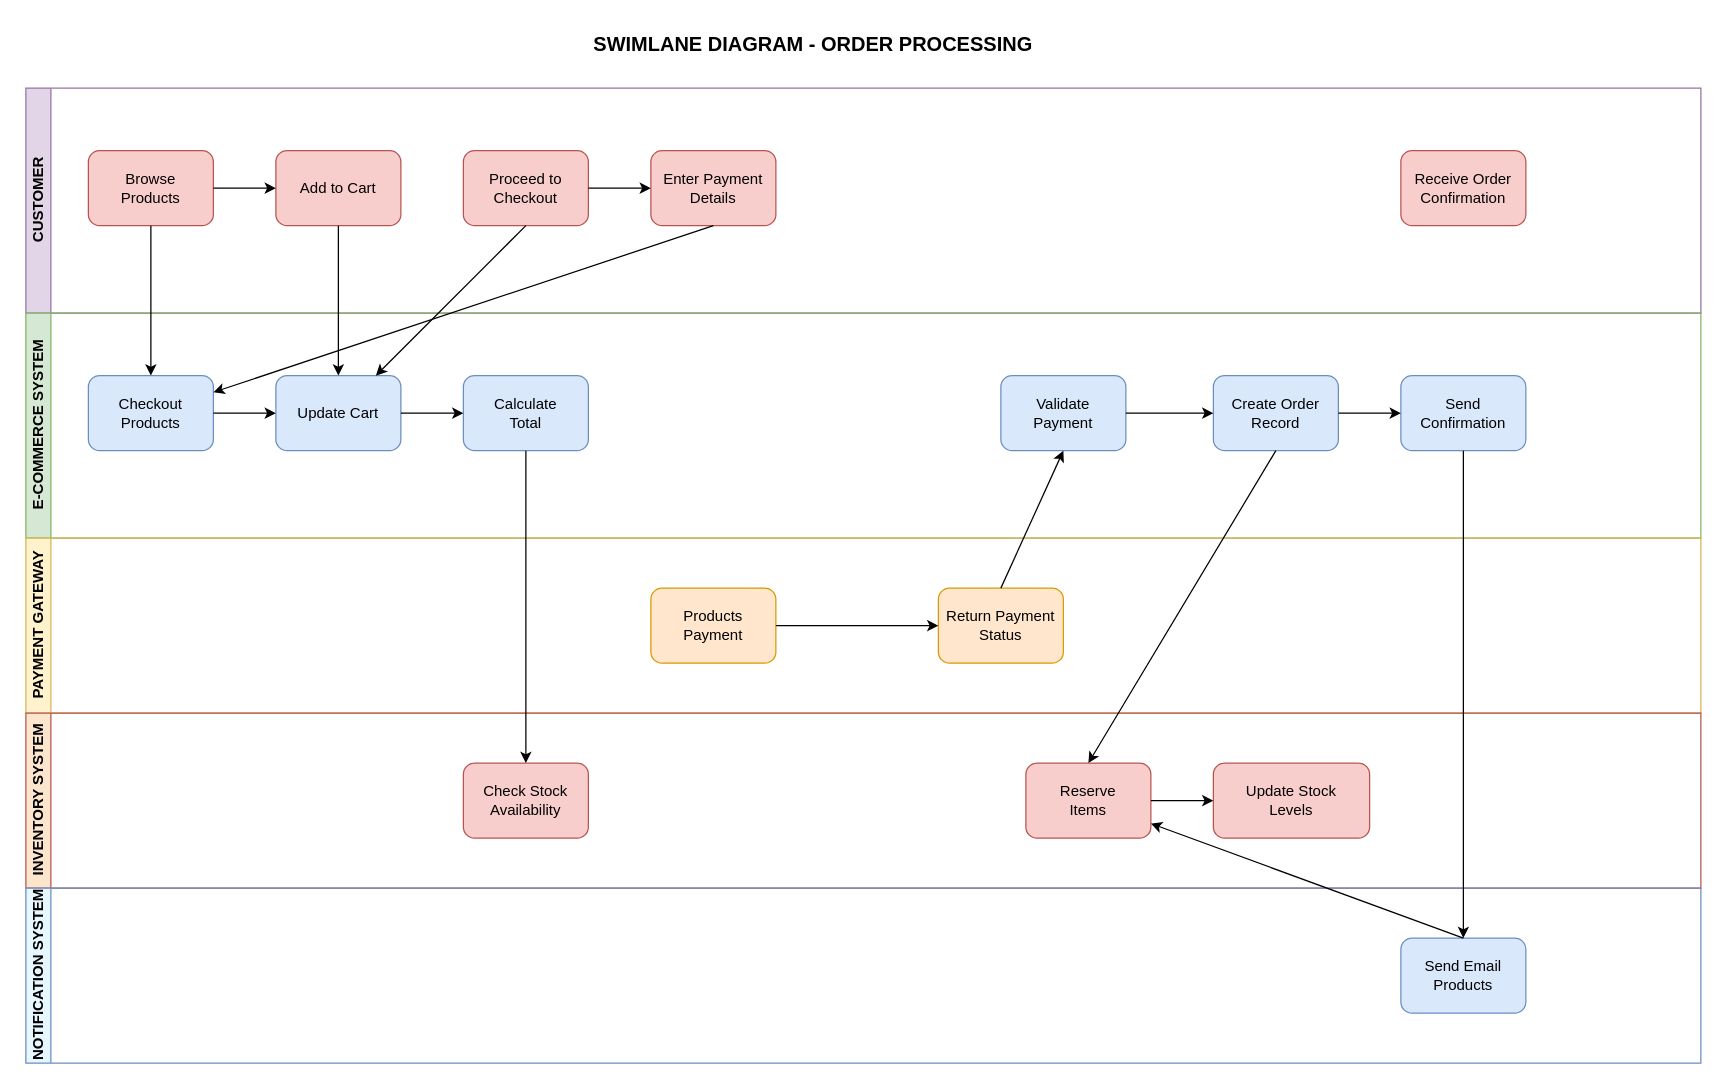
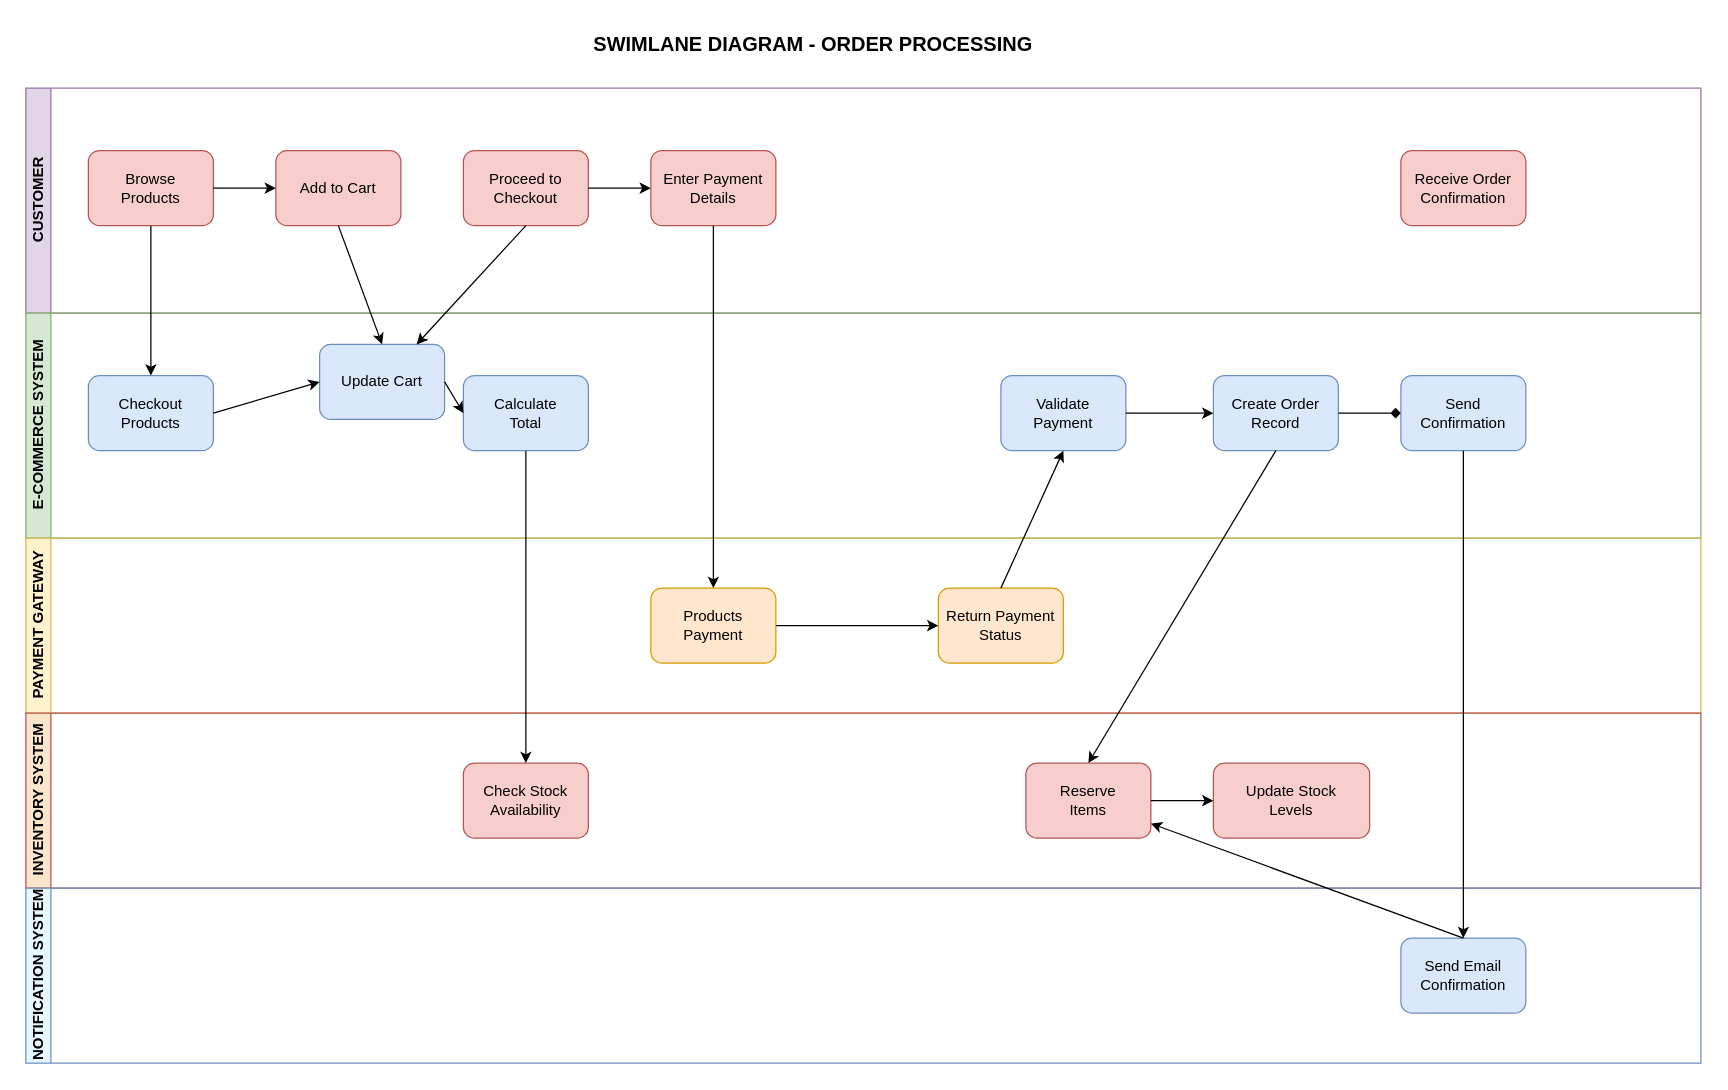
edge "Enter Payment Details" -> "Checkout Products": now "Enter Payment Details" -> "Products Payment"
node "Update Cart": moved (338, 413) -> (382, 382)
edge "Create Order Record" -> "Send Confirmation": arrowhead classic -> diamond
node "Send Email Products": label "Send Email Products" -> "Send Email Confirmation"
